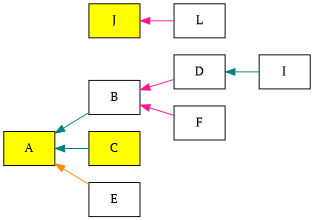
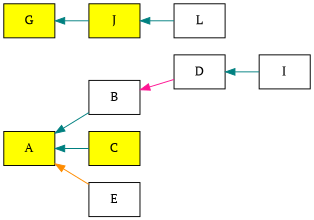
node "G": added
edge "L" -> "J": color deeppink -> teal
node "F": removed
